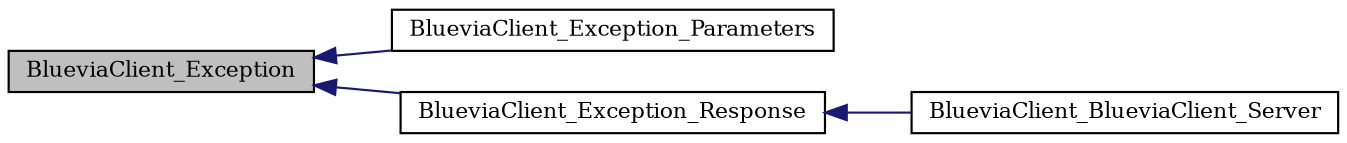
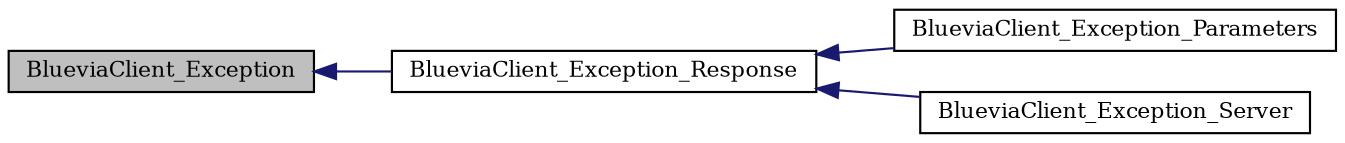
edge "BlueviaClient_Exception_Parameters" -> "BlueviaClient_Exception": now "BlueviaClient_Exception_Parameters" -> "BlueviaClient_Exception_Response"
node "BlueviaClient_BlueviaClient_Server": label "BlueviaClient_BlueviaClient_Server" -> "BlueviaClient_Exception_Server"
